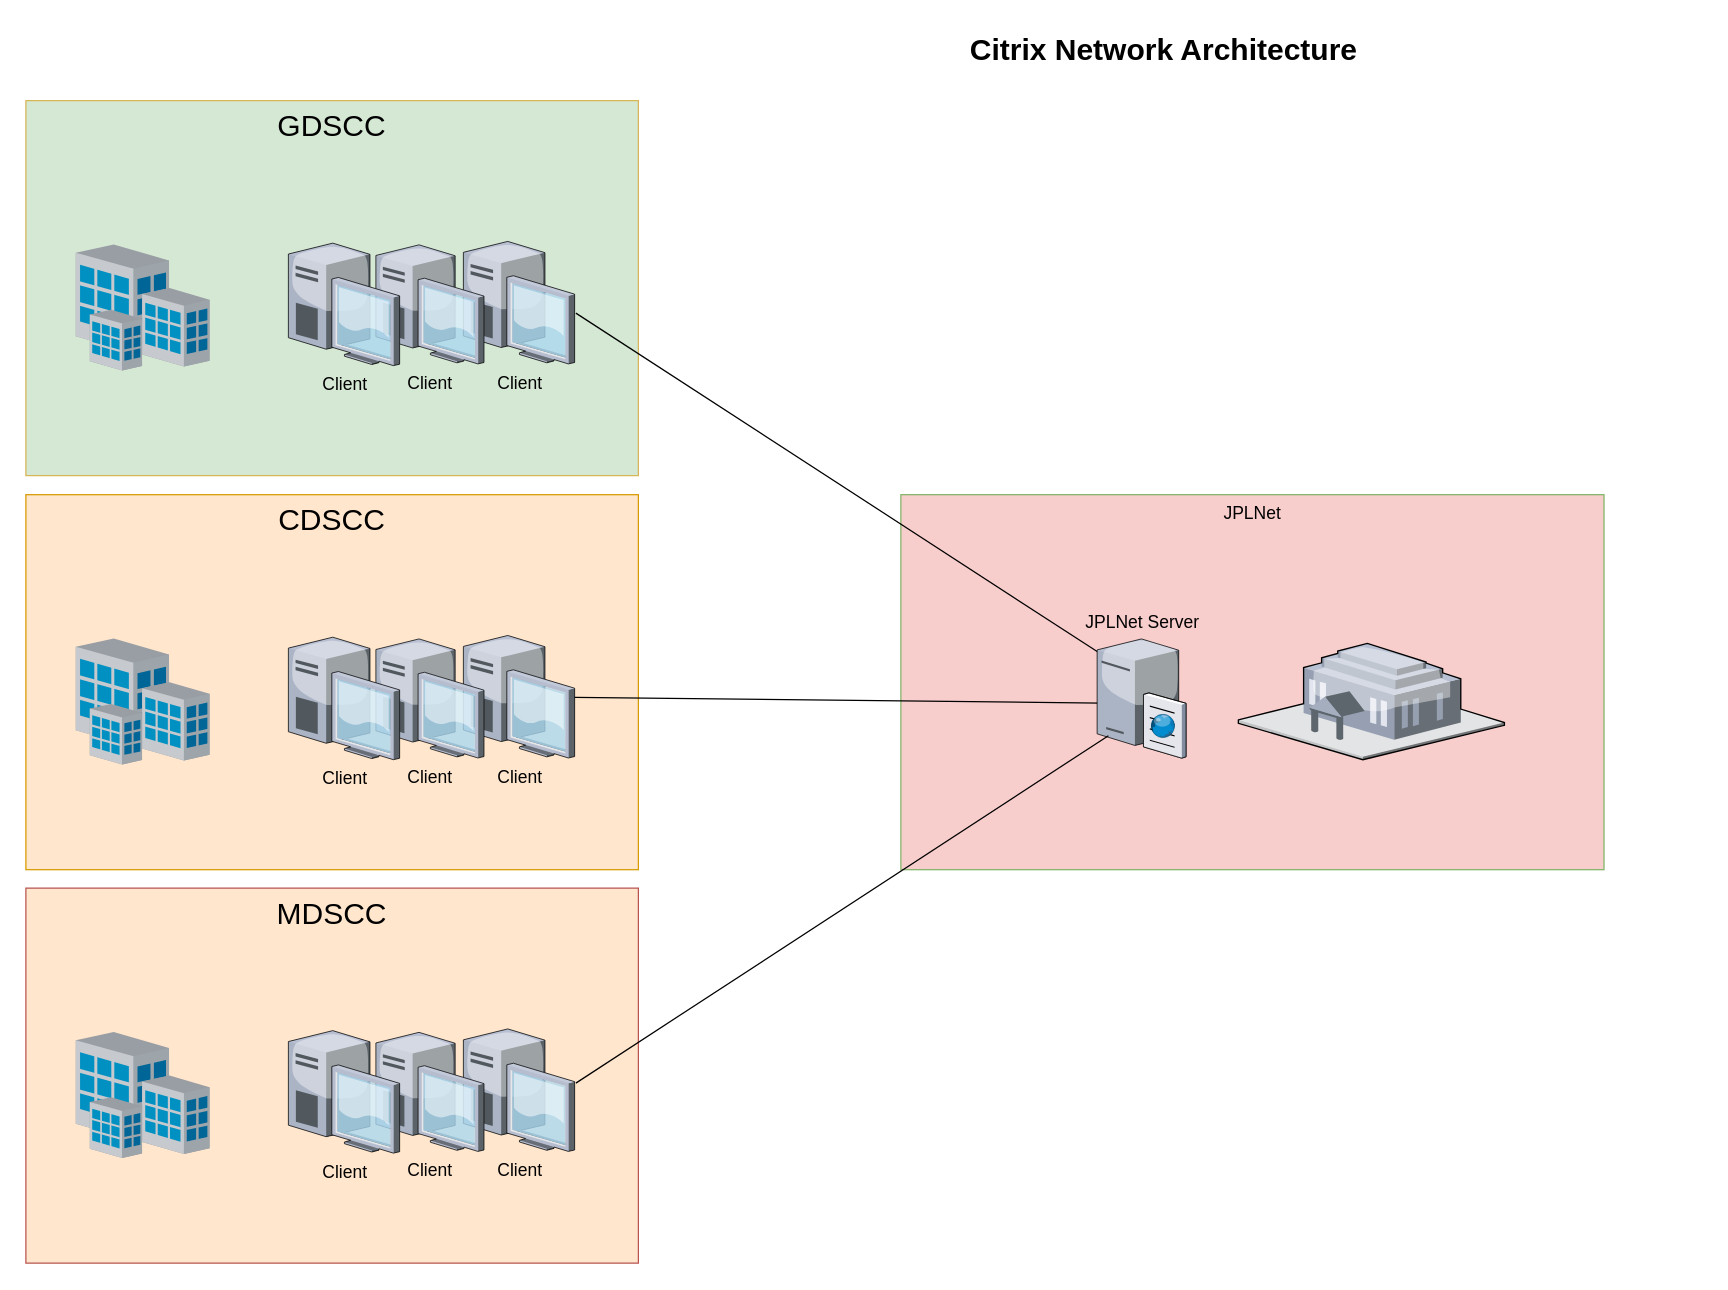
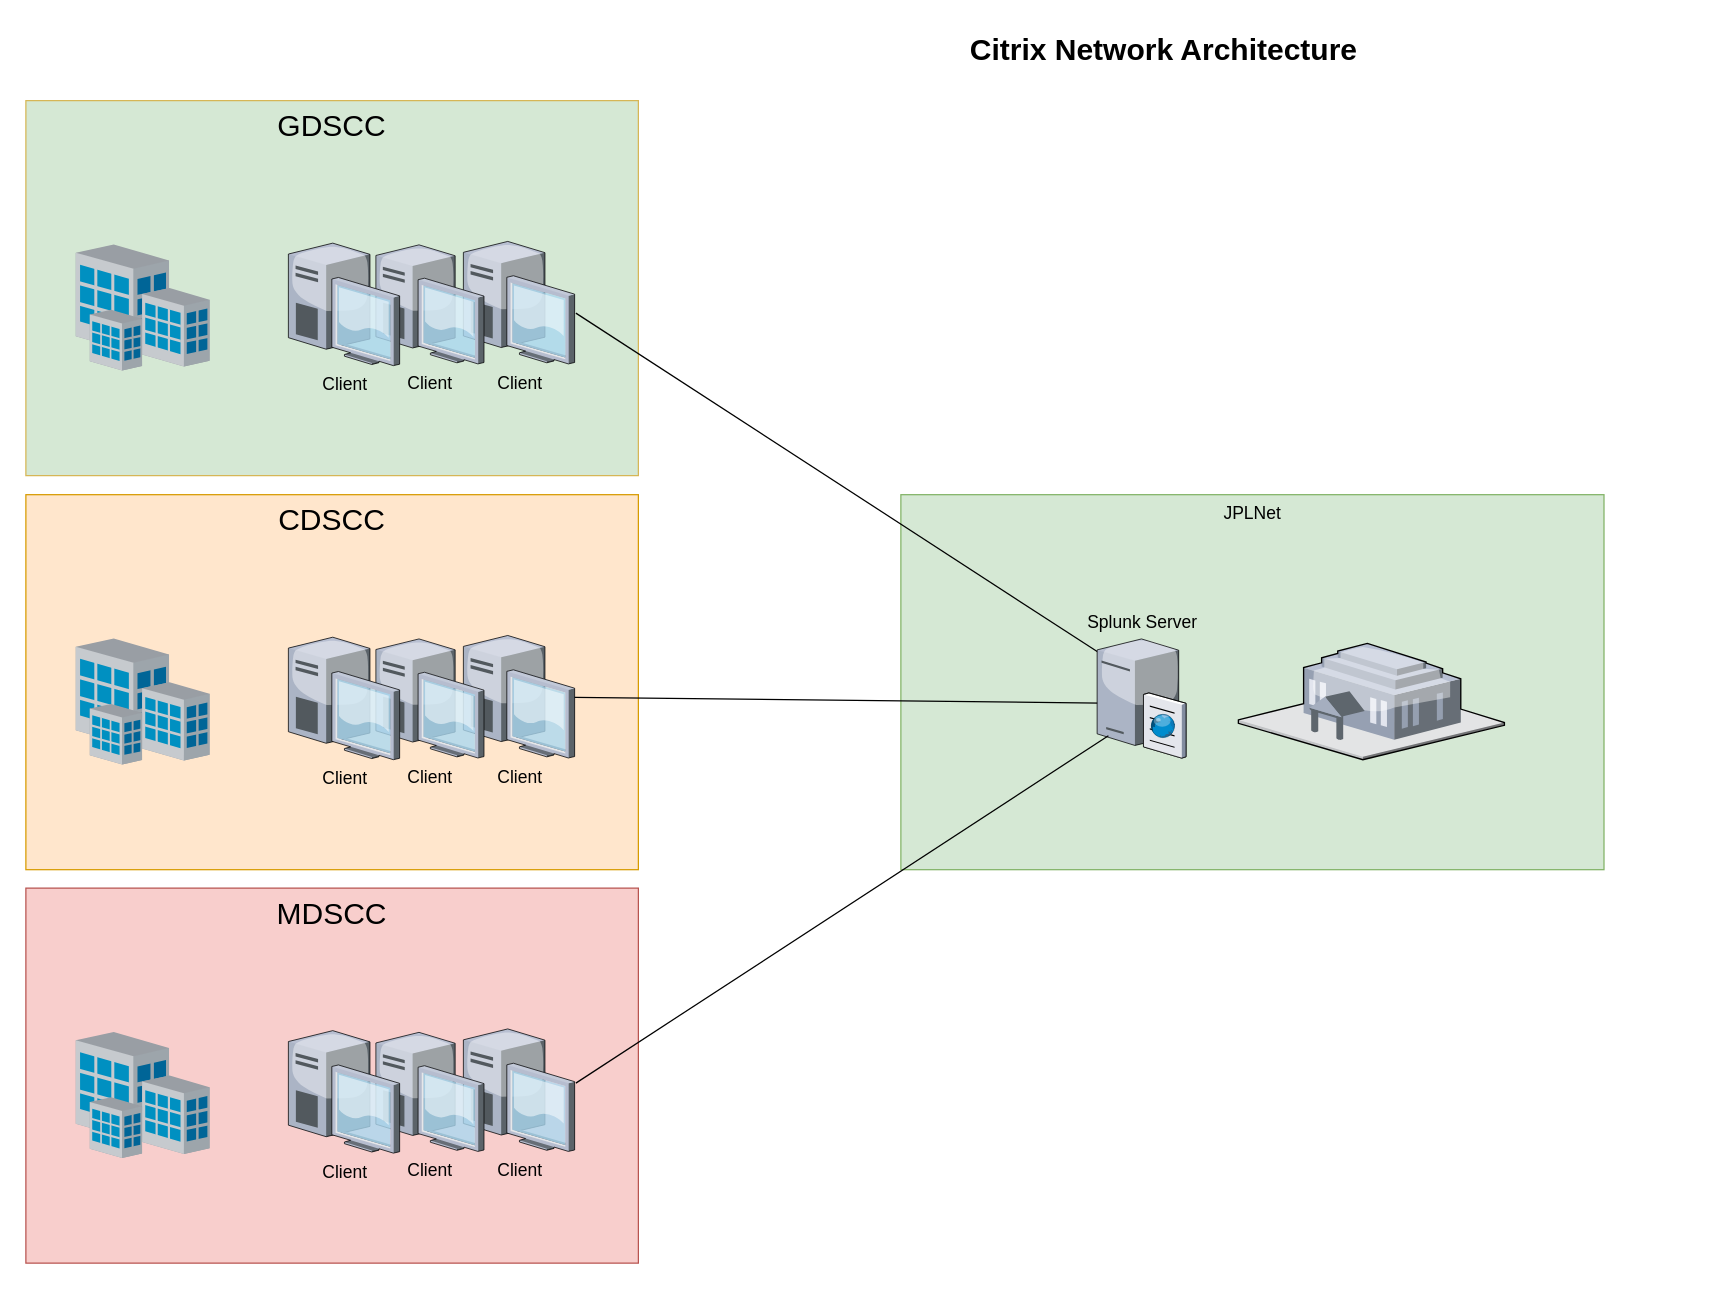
node "JPLNet": fillcolor #f8cecc -> #d5e8d4
node "JPLNet Server": label "JPLNet Server" -> "Splunk Server"
node "MDSCC": fillcolor #ffe6cc -> #f8cecc
